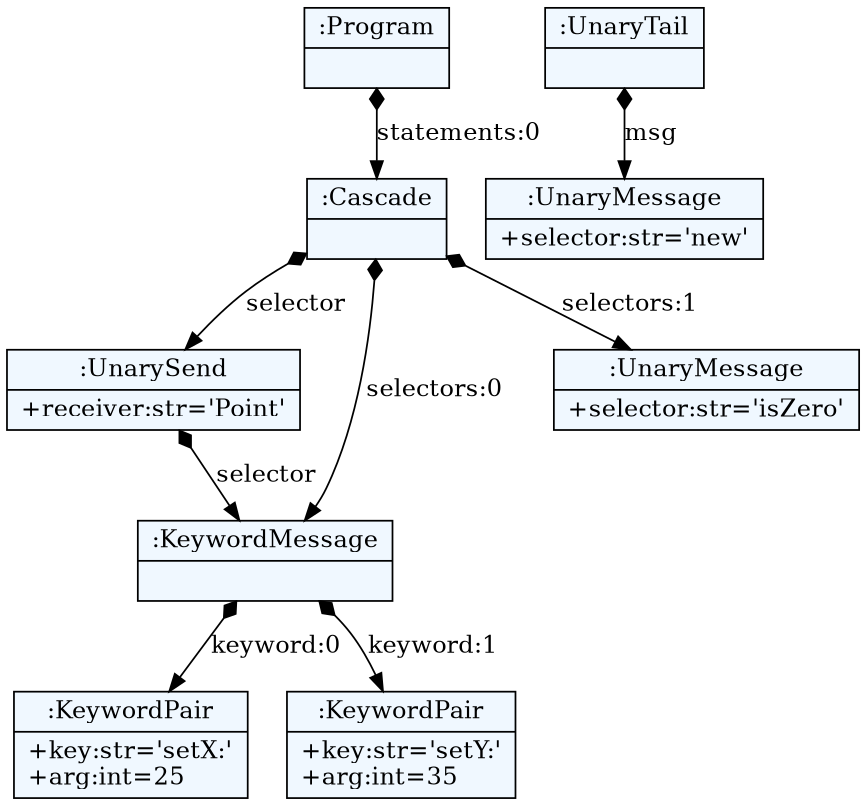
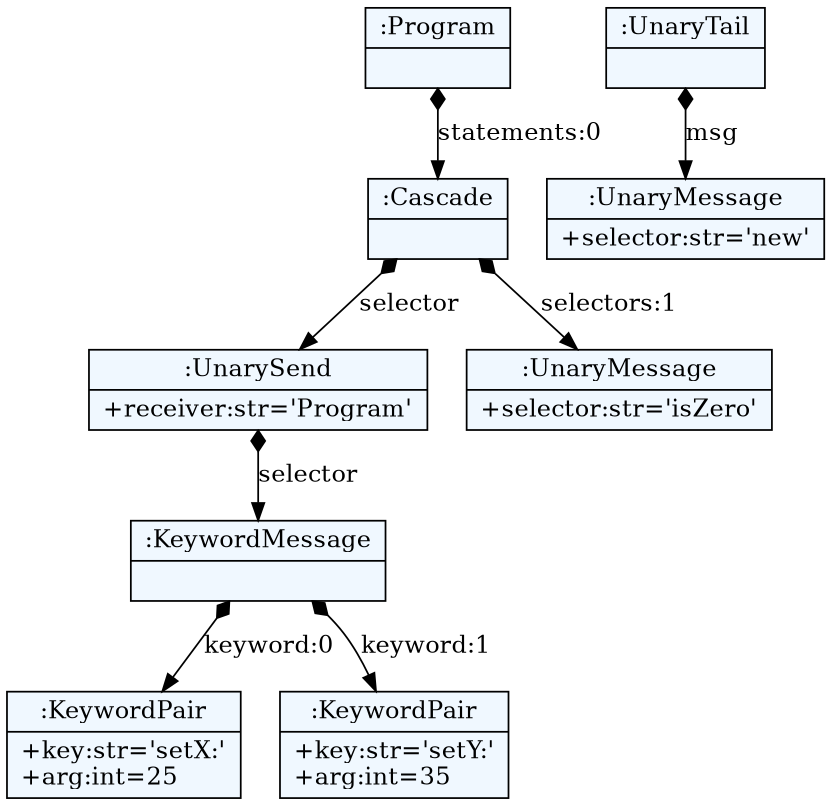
edge ":Cascade" -- ":KeywordMessage": removed, label "selectors:0"
node ":UnarySend": text "+receiver:str='Point'" -> "+receiver:str='Program'"
